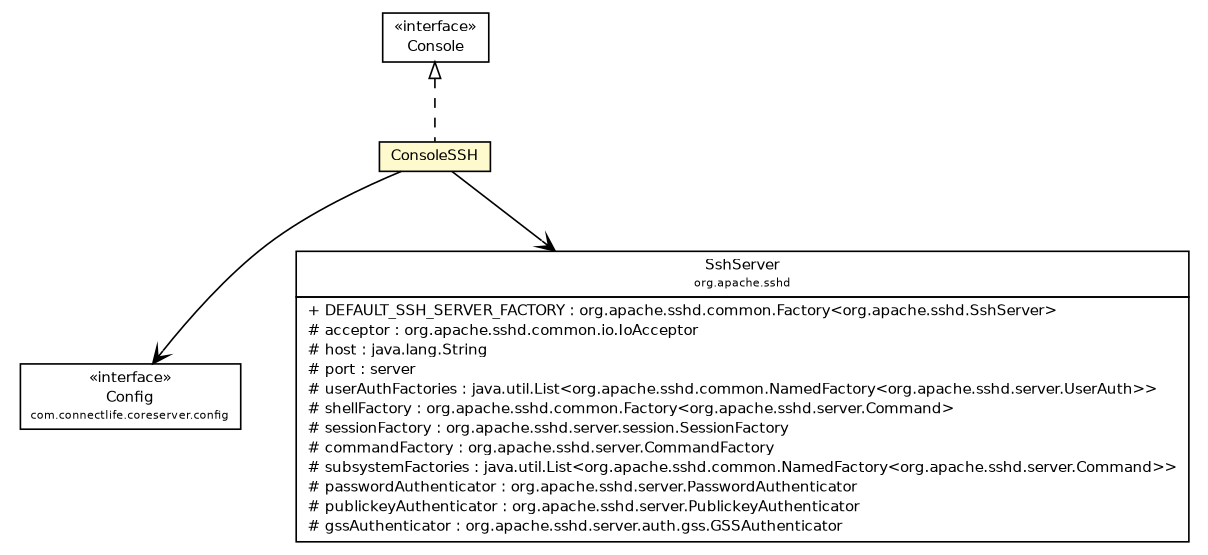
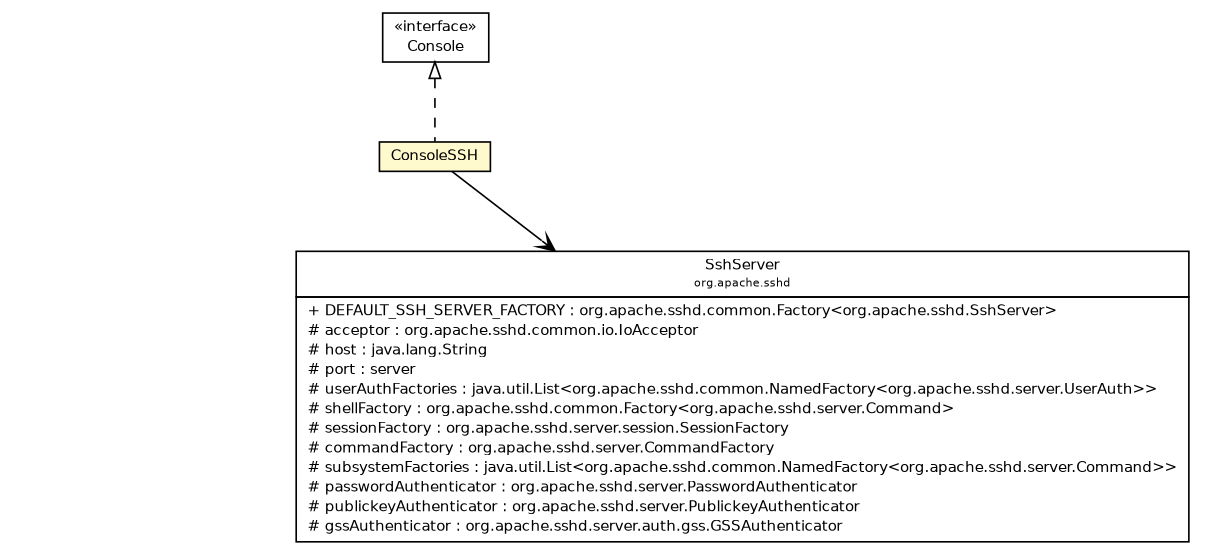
node "Config": removed
